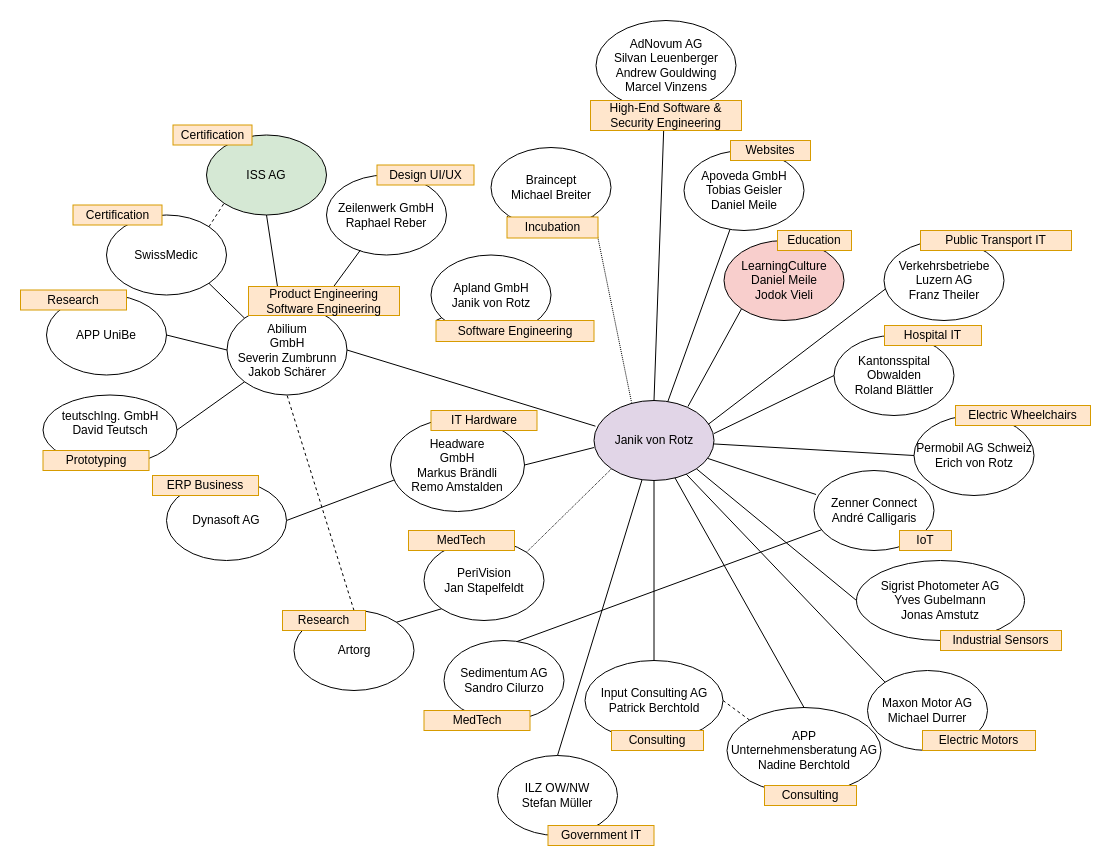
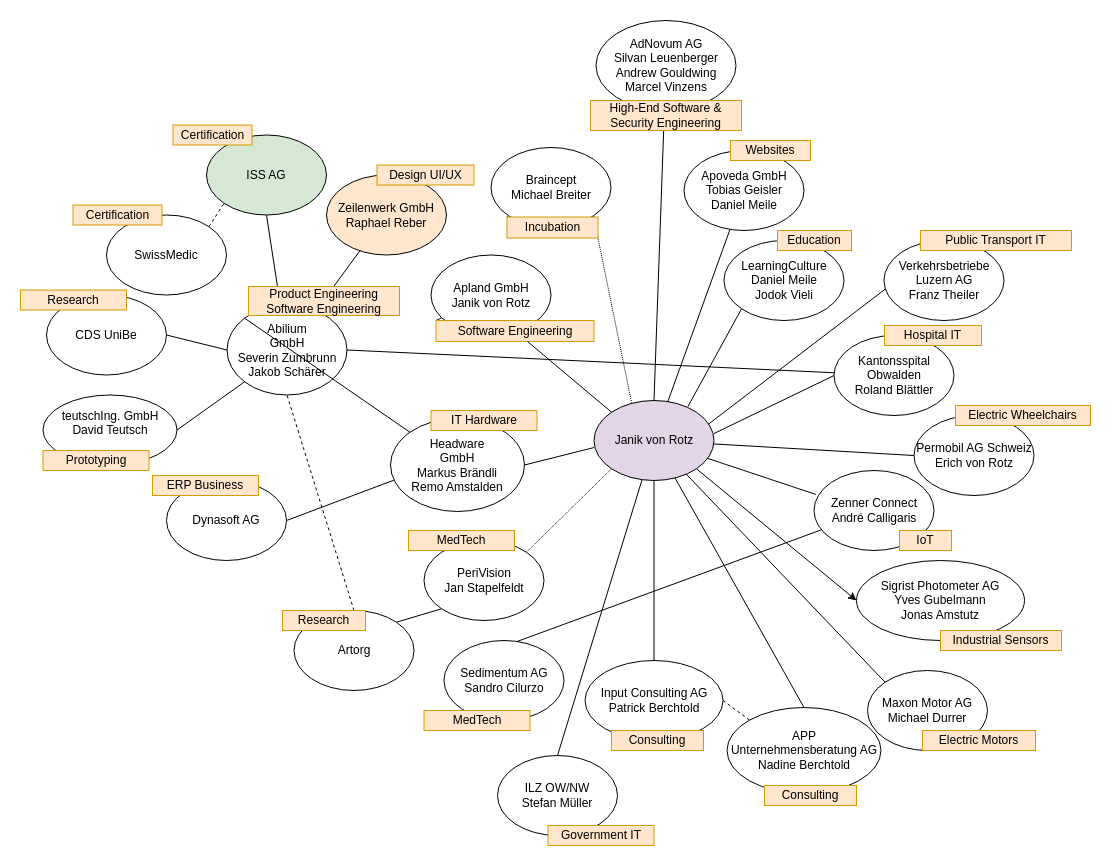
node "Zeilenwerk GmbH Raphael Reber": fillcolor #ffffff -> #ffe6cc
node "LearningCulture Daniel Meile Jodok Vieli": fillcolor #f8cecc -> #ffffff
edge "SwissMedic" -- "Abilium GmbH Severin Zumbrunn Jakob Schärer": now "Headware GmbH Markus Brändli Remo Amstalden" -- "Abilium GmbH Severin Zumbrunn Jakob Schärer"
node "APP UniBe": label "APP UniBe" -> "CDS UniBe"
edge "Software Engineering" -- "Janik von Rotz": added
edge "Abilium GmbH Severin Zumbrunn Jakob Schärer" -- "Janik von Rotz": now "Abilium GmbH Severin Zumbrunn Jakob Schärer" -- "Kantonsspital Obwalden Roland Blättler"
edge "Janik von Rotz" -- "Sigrist Photometer AG Yves Gubelmann Jonas Amstutz": arrowhead none -> classic
